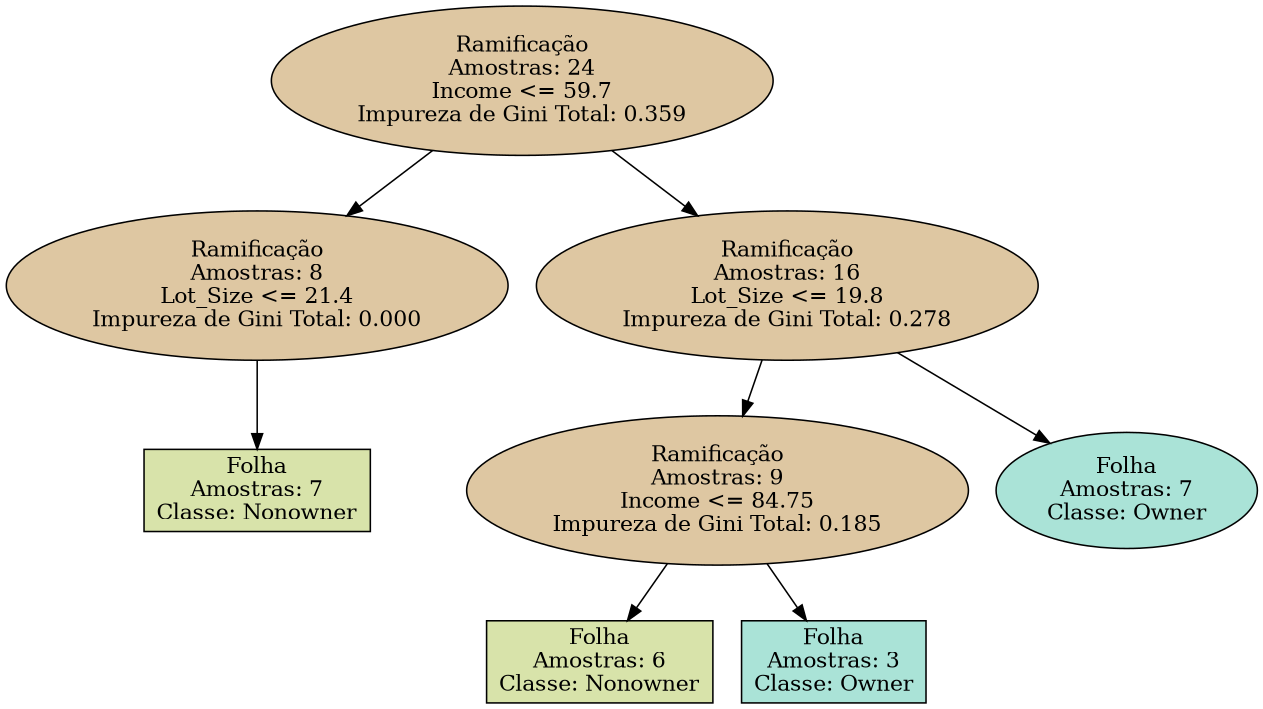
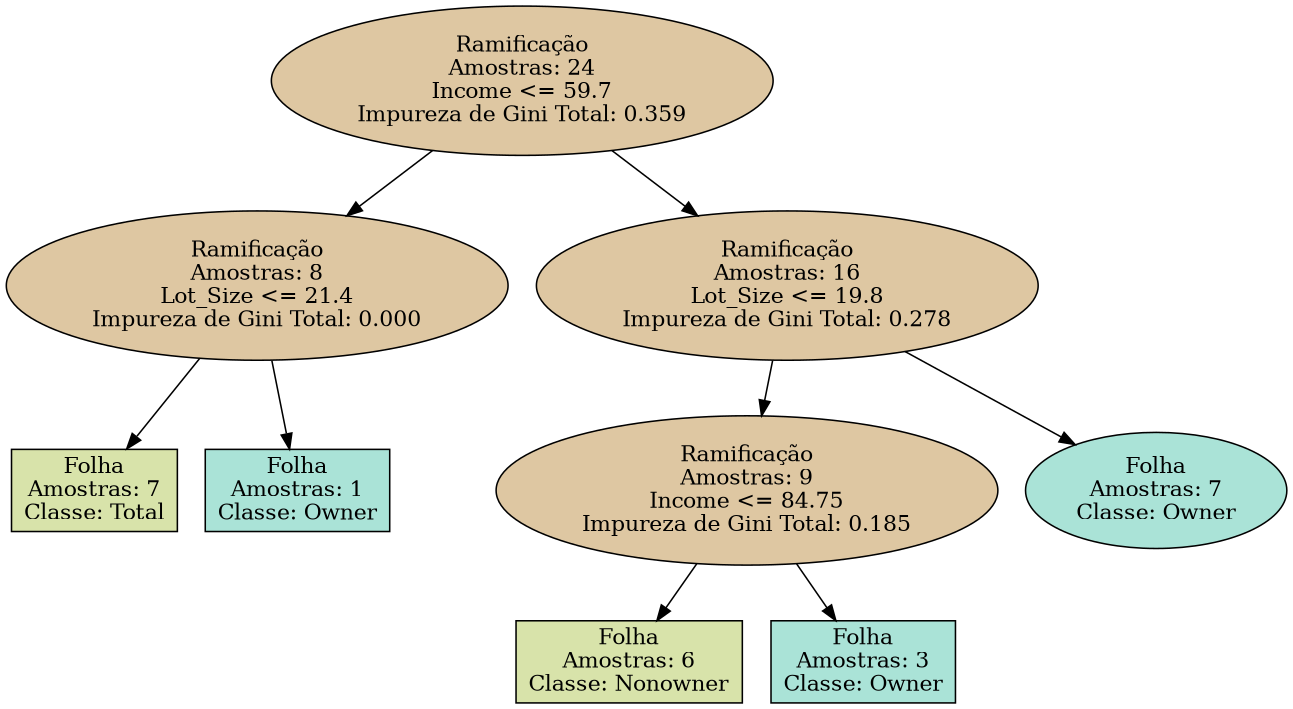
node "Folha Amostras: 7 Classe: Nonowner": label "Folha Amostras: 7 Classe: Nonowner" -> "Folha Amostras: 7 Classe: Total"
node "Folha Amostras: 1 Classe: Owner": added
